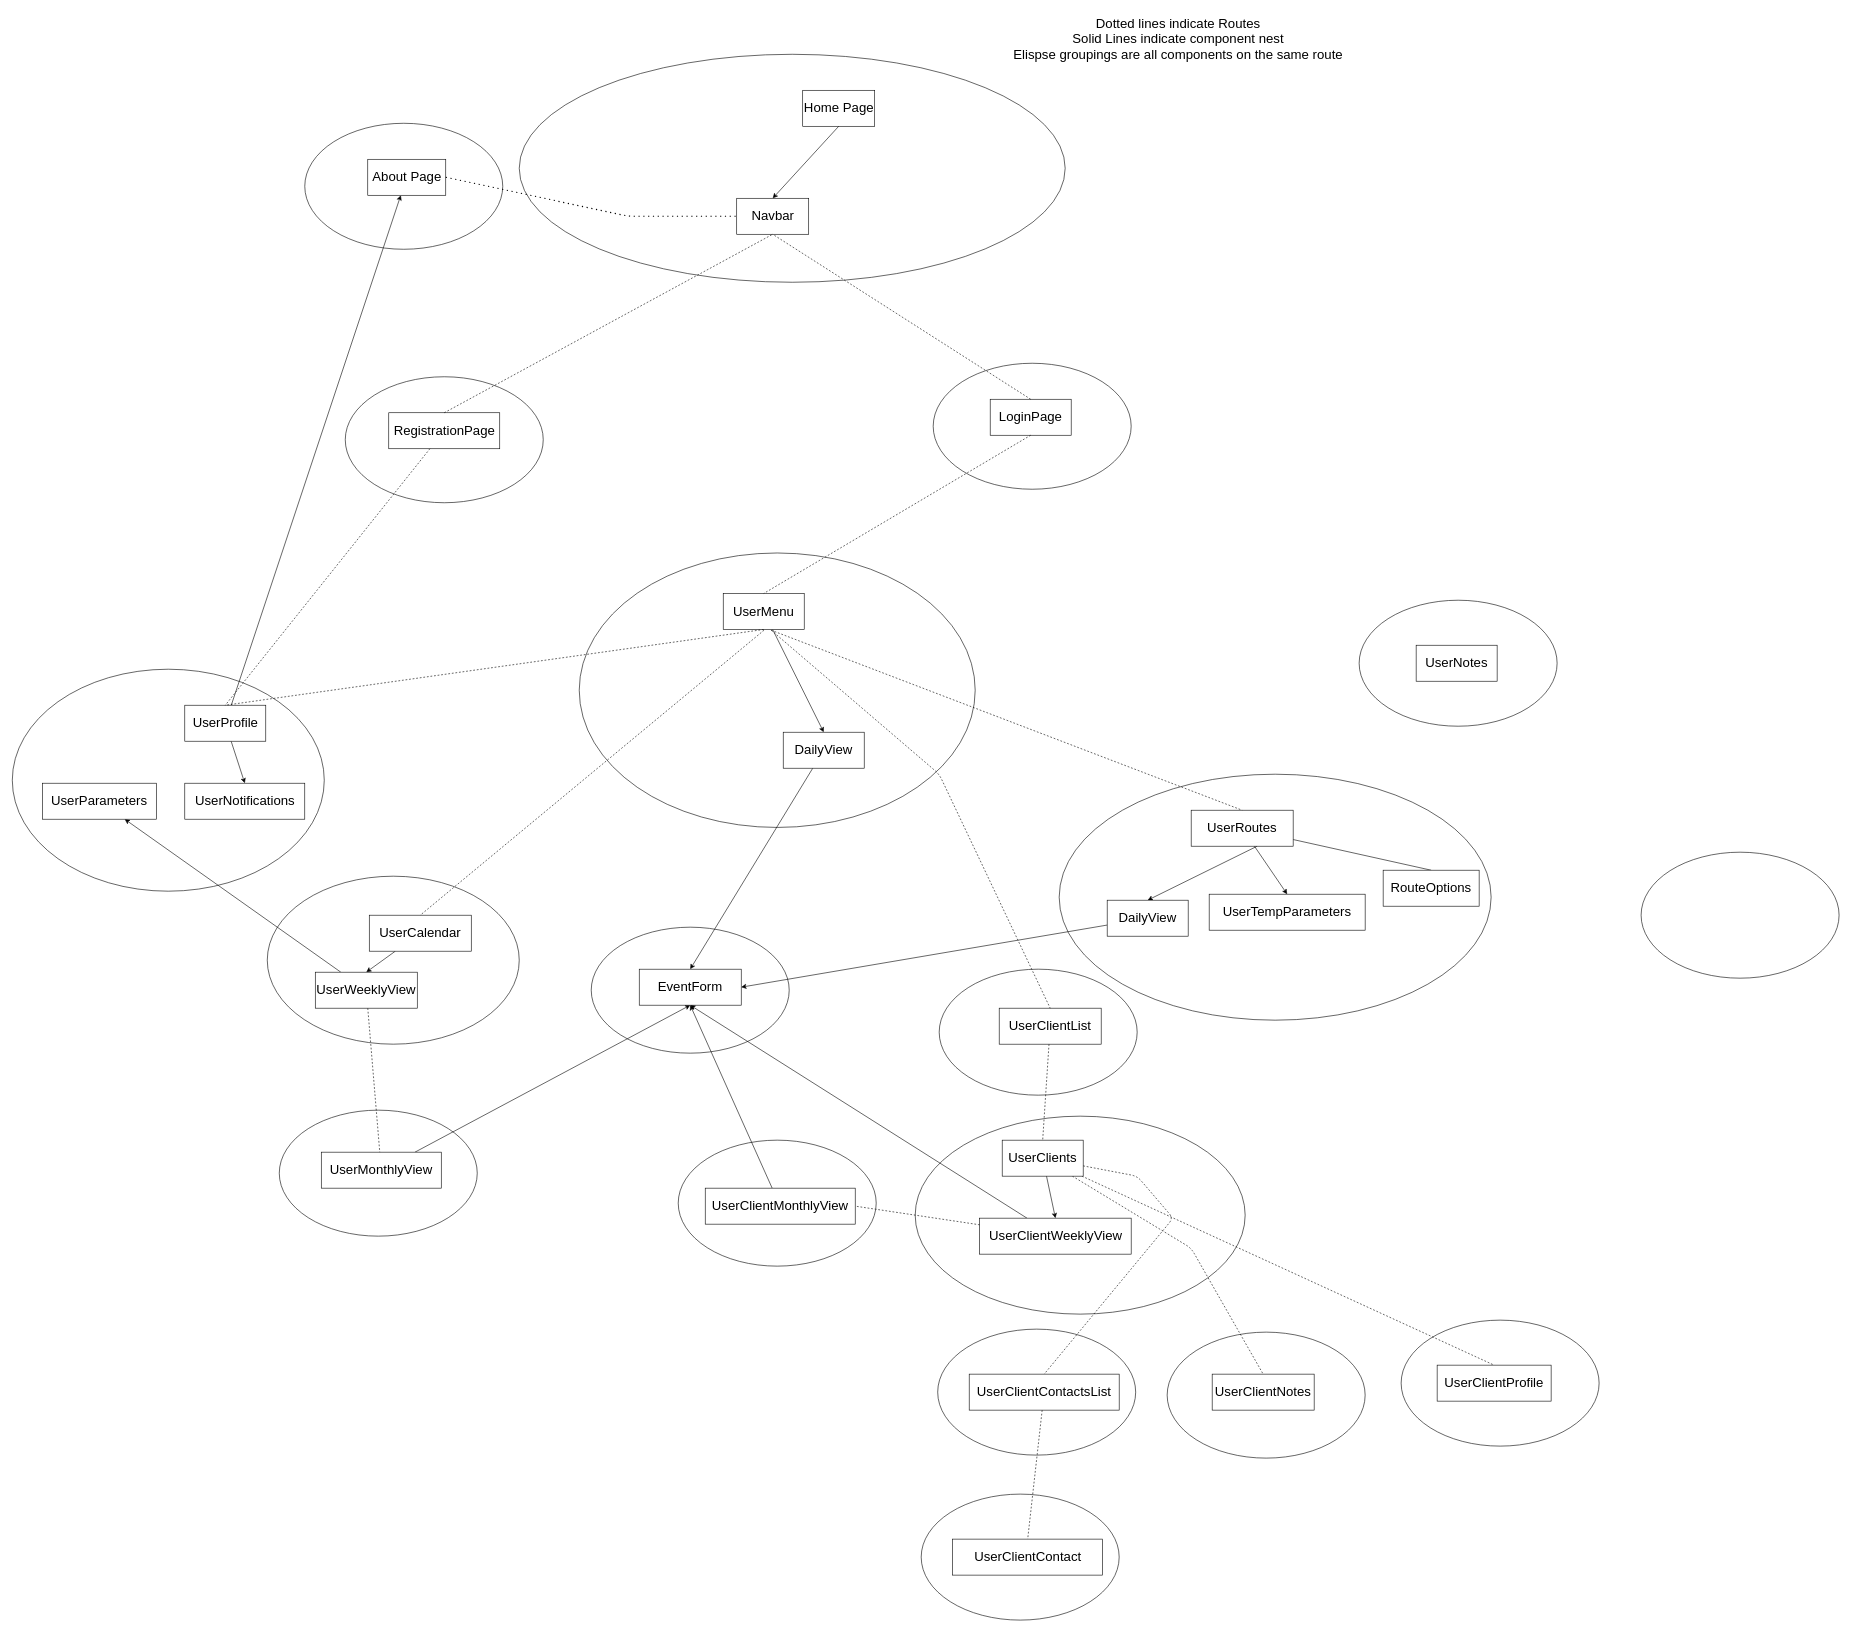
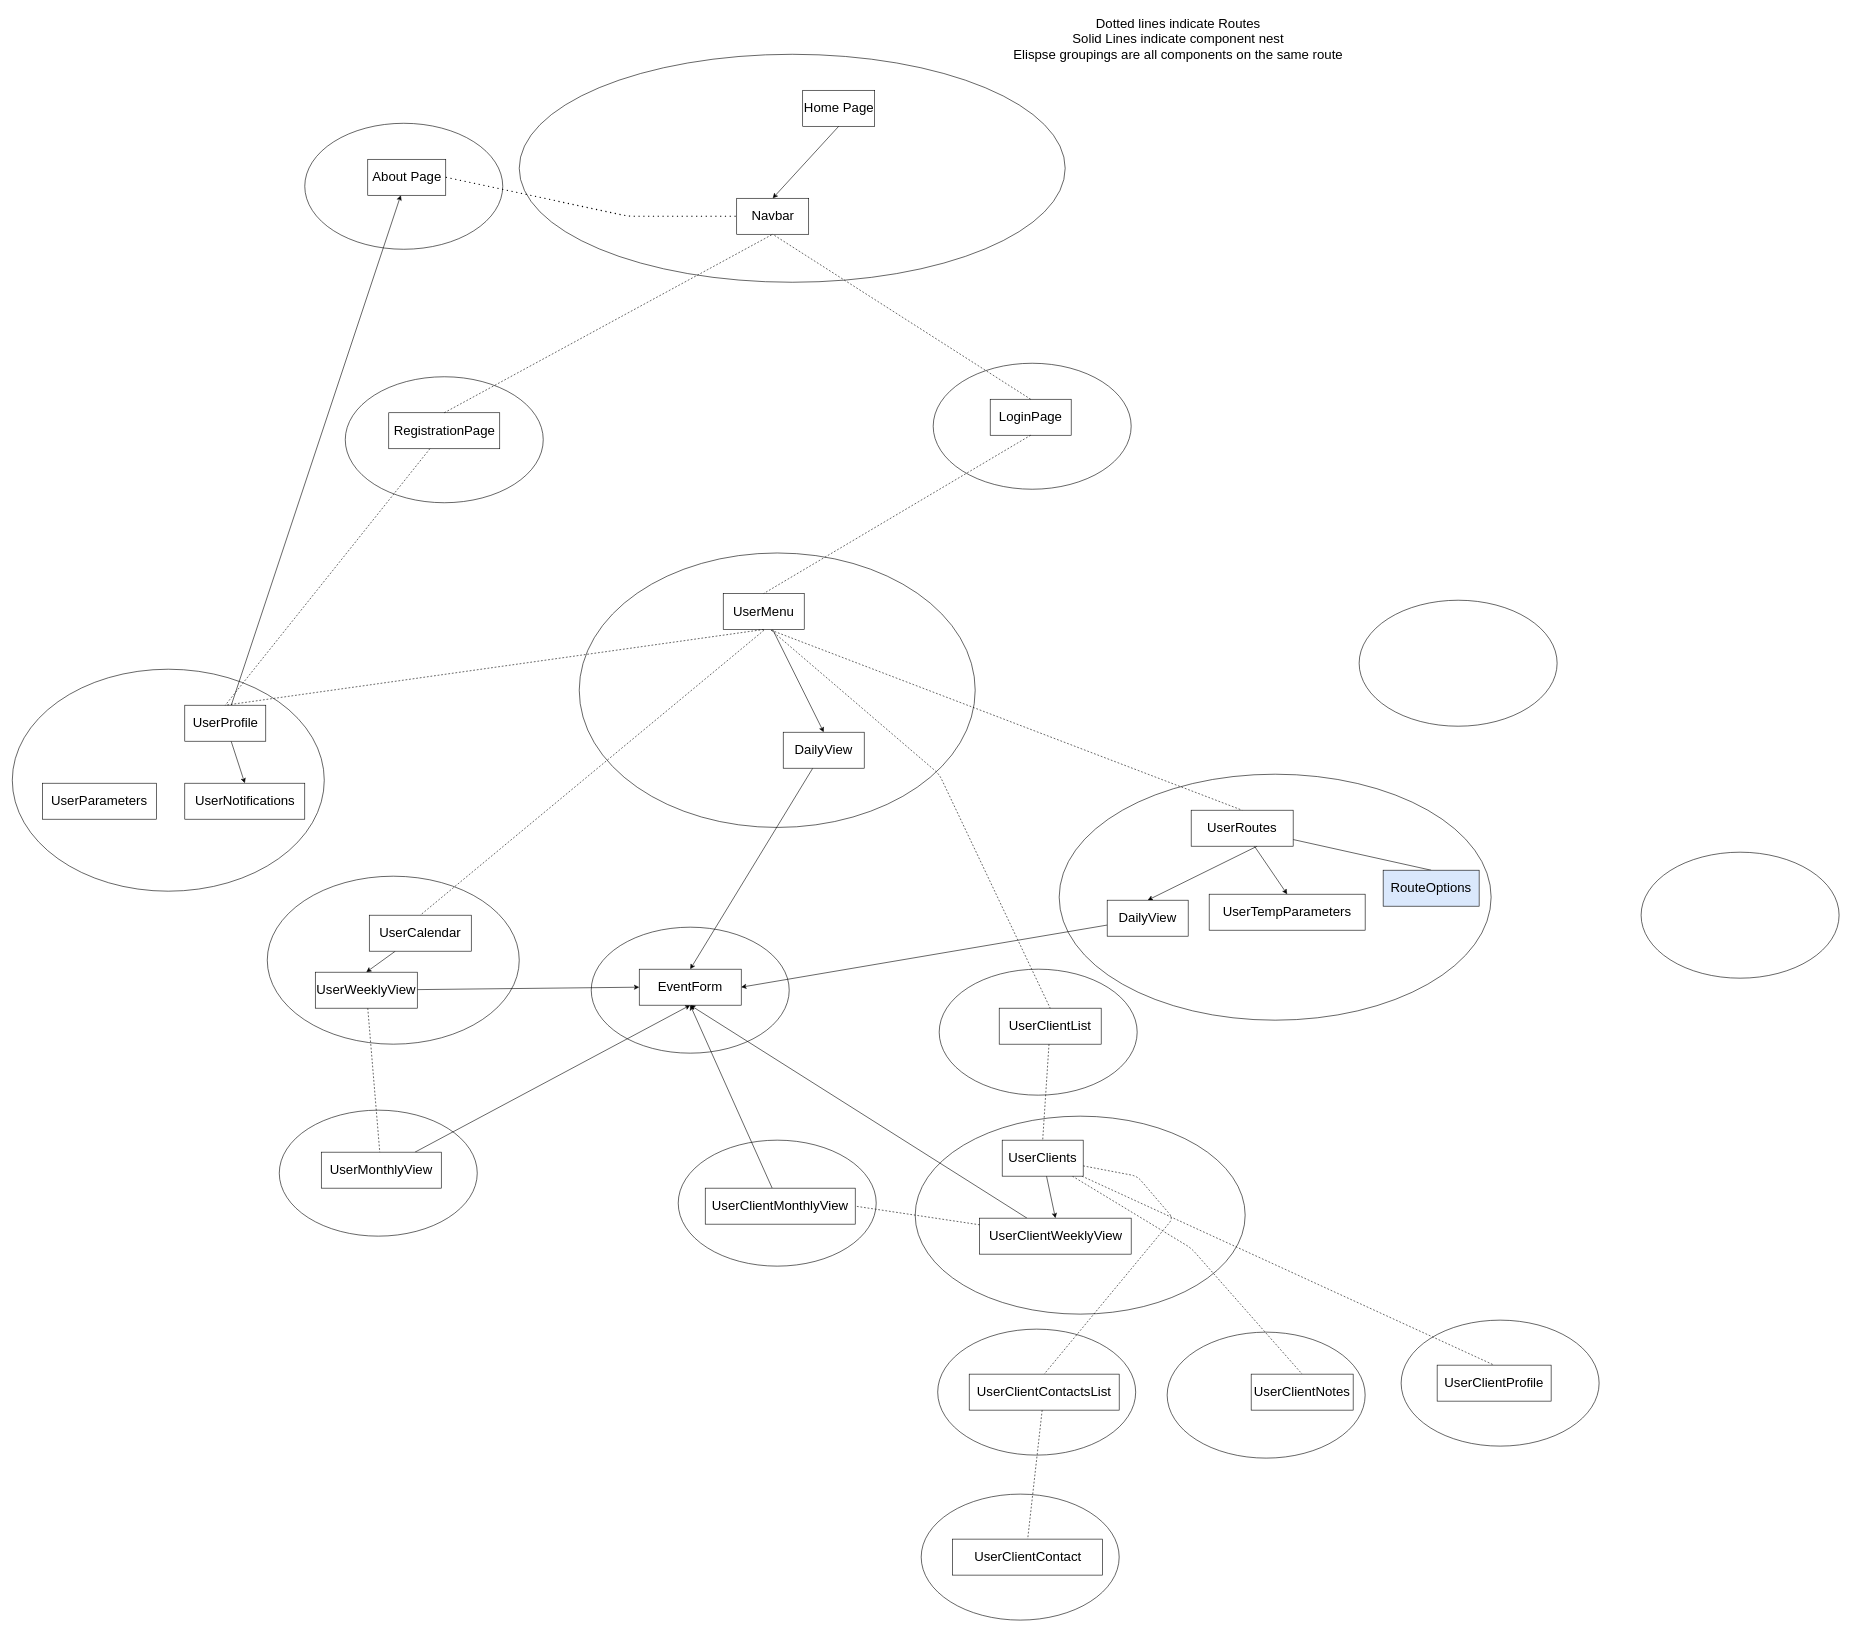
node "UserNotes": removed
node "RouteOptions": fillcolor #ffffff -> #dae8fc
edge "UserWeeklyView" -> "UserParameters": now "UserWeeklyView" -> "EventForm"
node "UserClientNotes": moved (1263, 1392) -> (1302, 1392)
